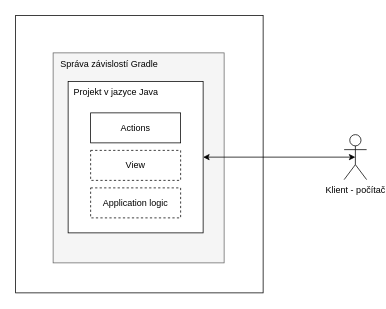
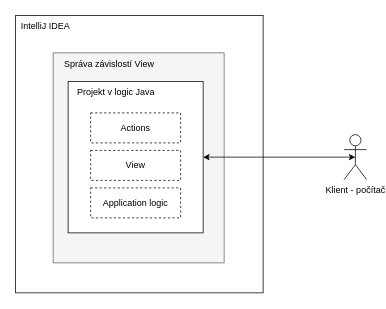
node "IntelliJ IDEA": added
node "Správa závislostí Gradle": label "Správa závislostí Gradle" -> "Správa závislostí View"
node "Projekt v jazyce Java": label "Projekt v jazyce Java" -> "Projekt v logic Java"
node "Actions": style solid -> dashed
